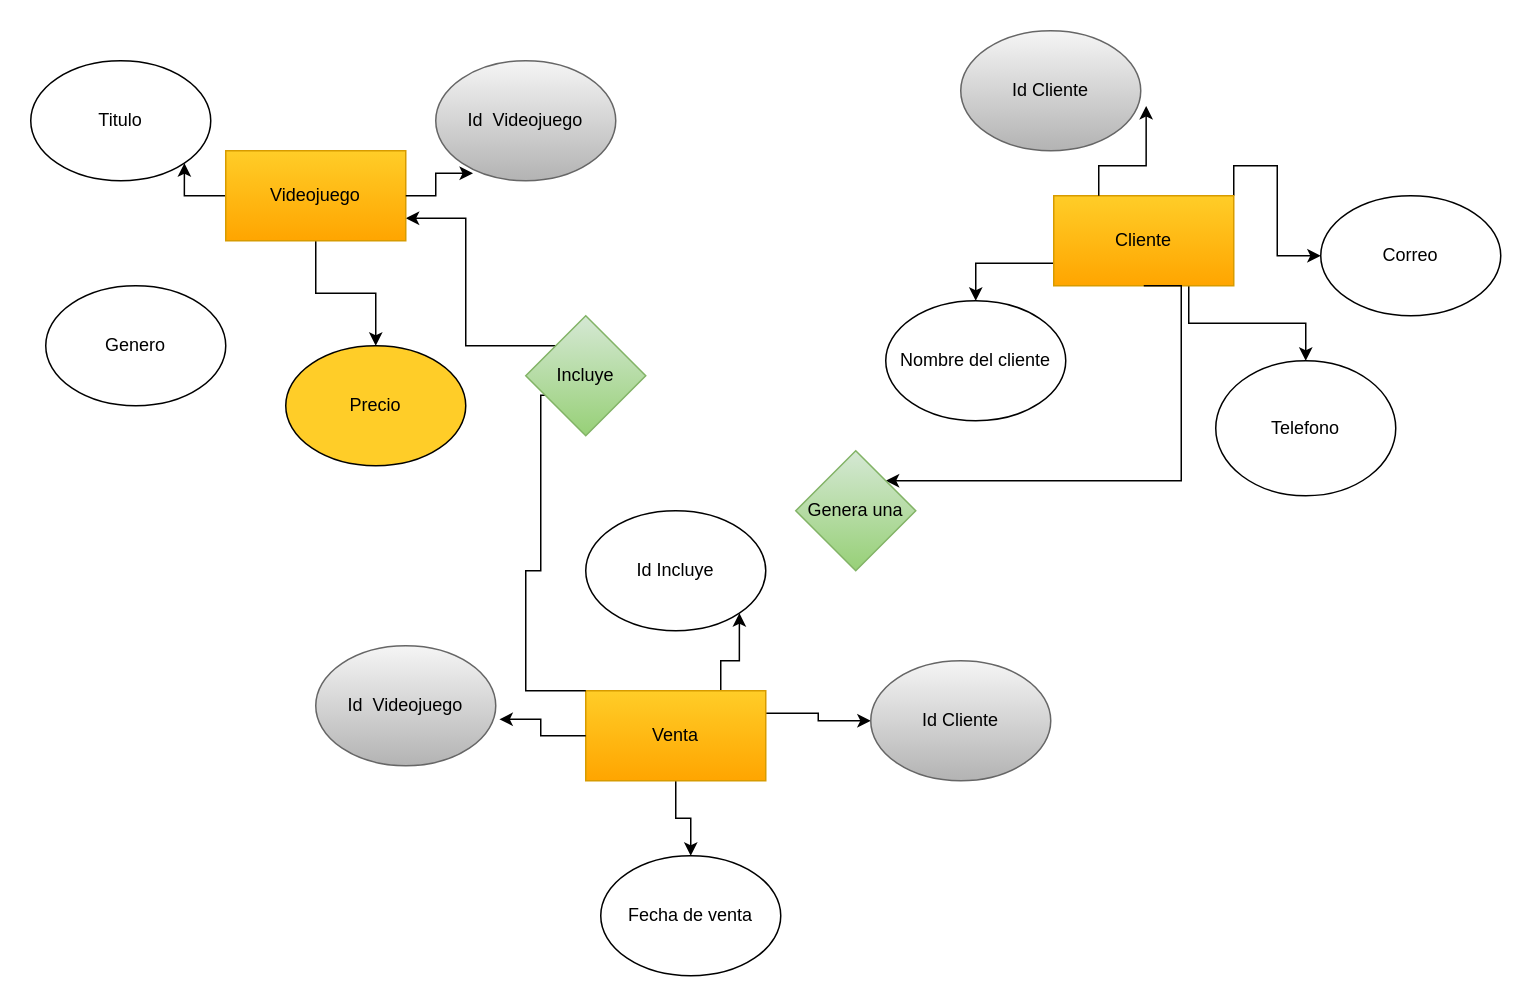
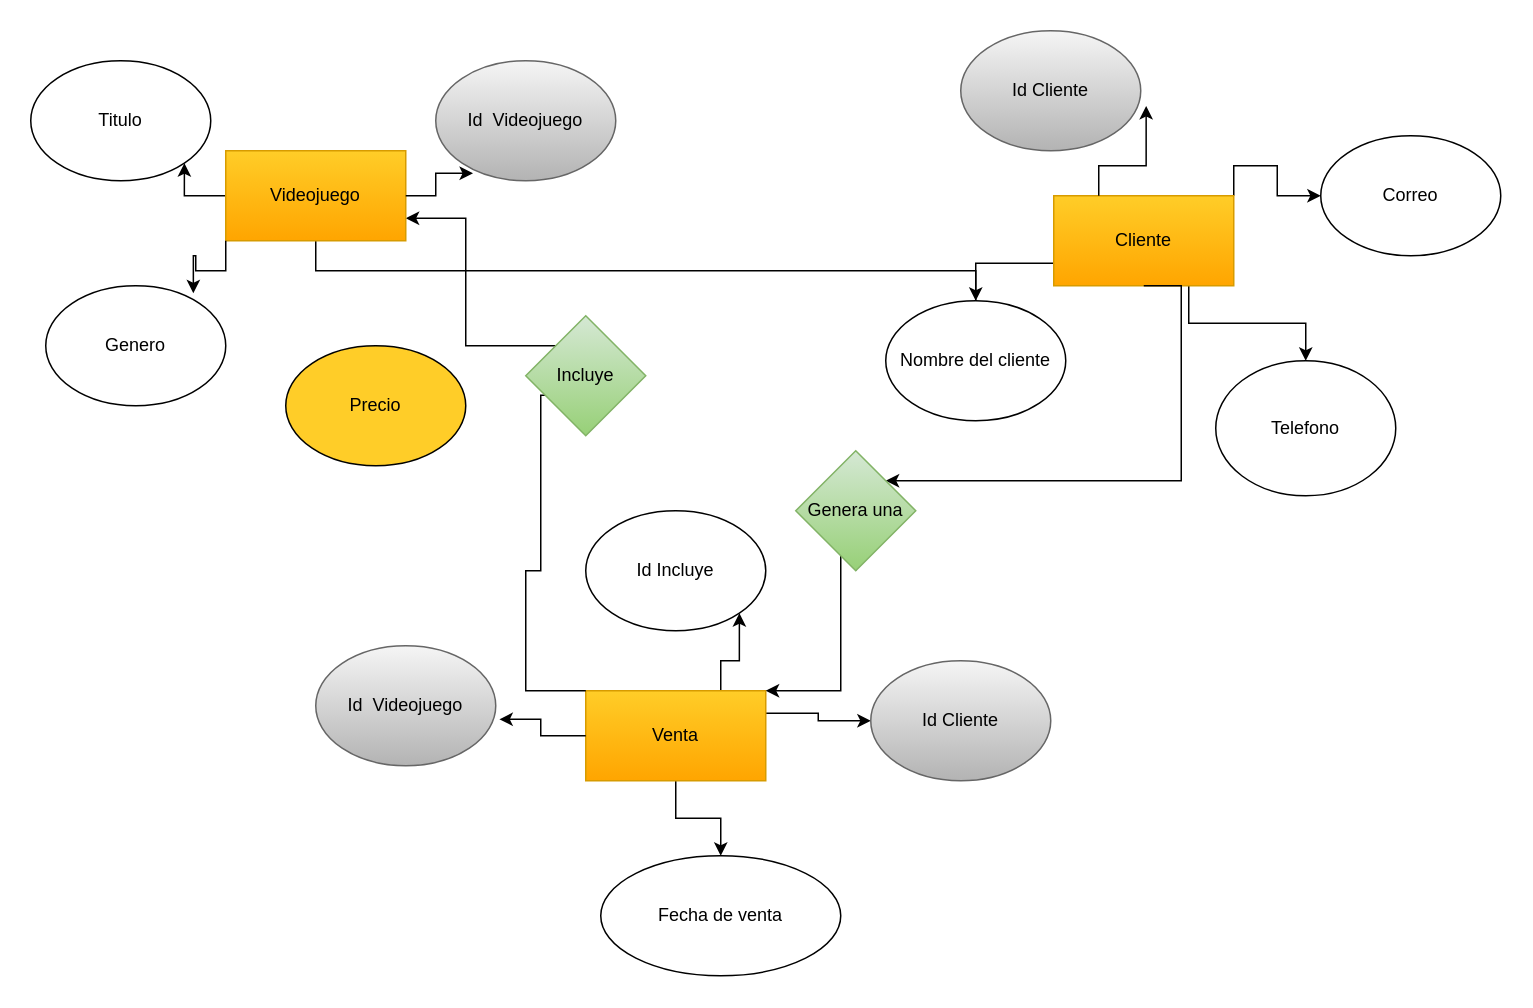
node "Correo": moved (1411, 256) -> (1411, 196)
edge "Cliente" -> "Nombre del cliente": arrowhead classic -> none
edge "Videojuego" -> "Genero": added
edge "Videojuego" -> "Precio": now "Videojuego" -> "Nombre del cliente"
edge "Genera una" -> "Venta": added
node "Fecha de venta": size 180x120 -> 240x120
